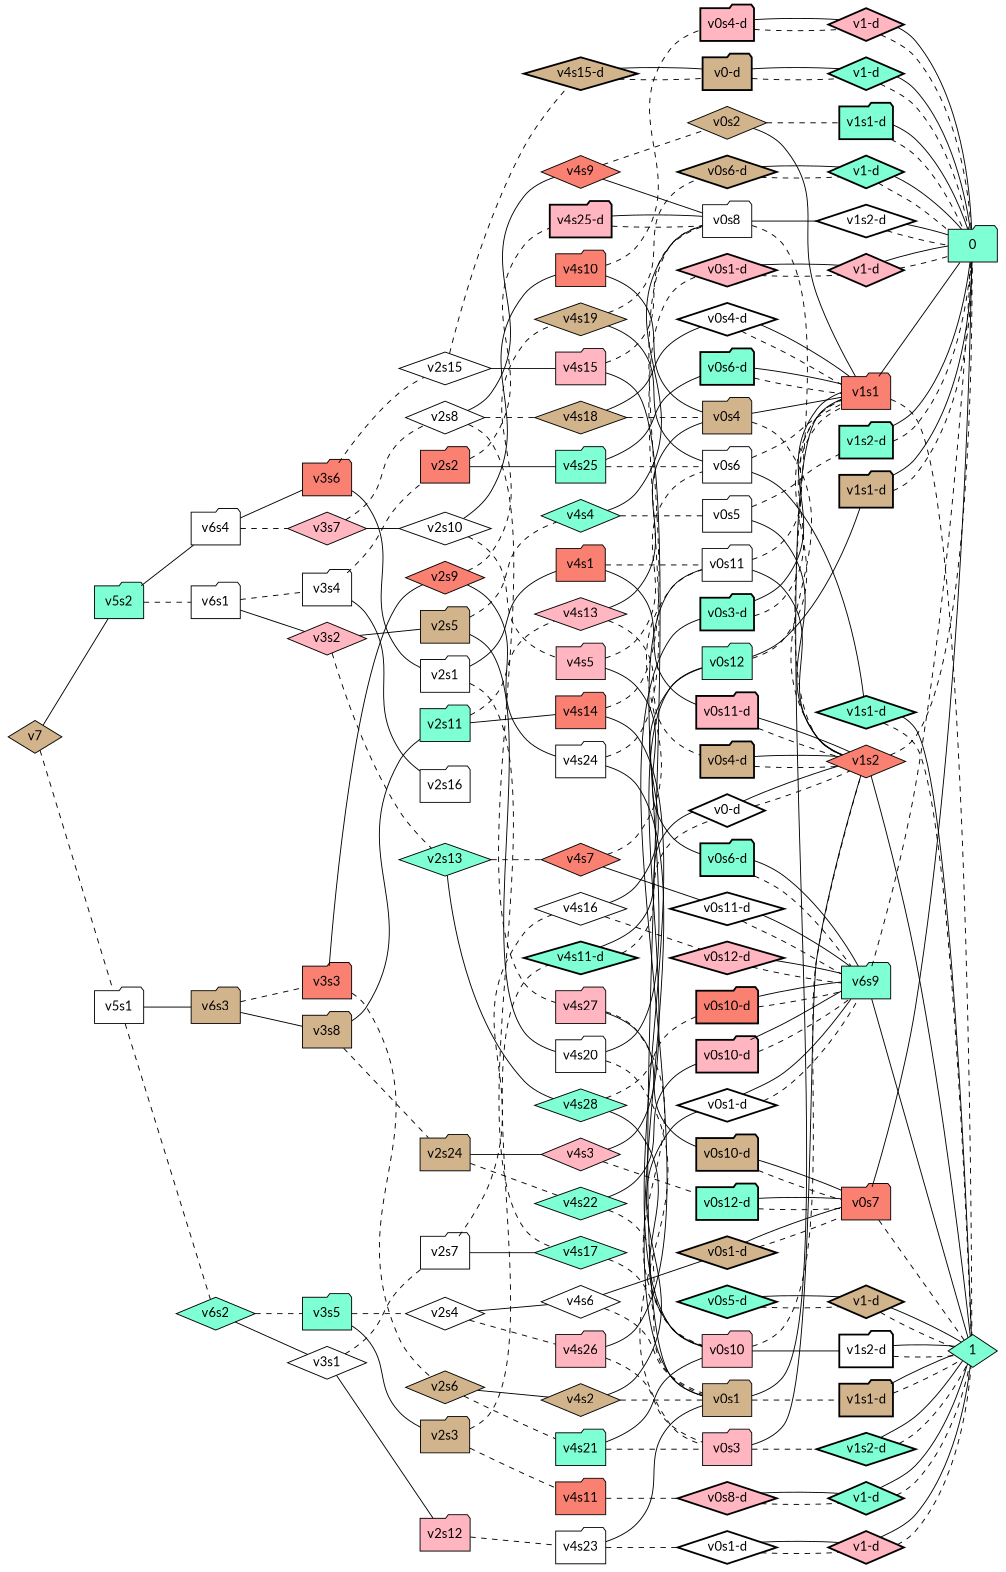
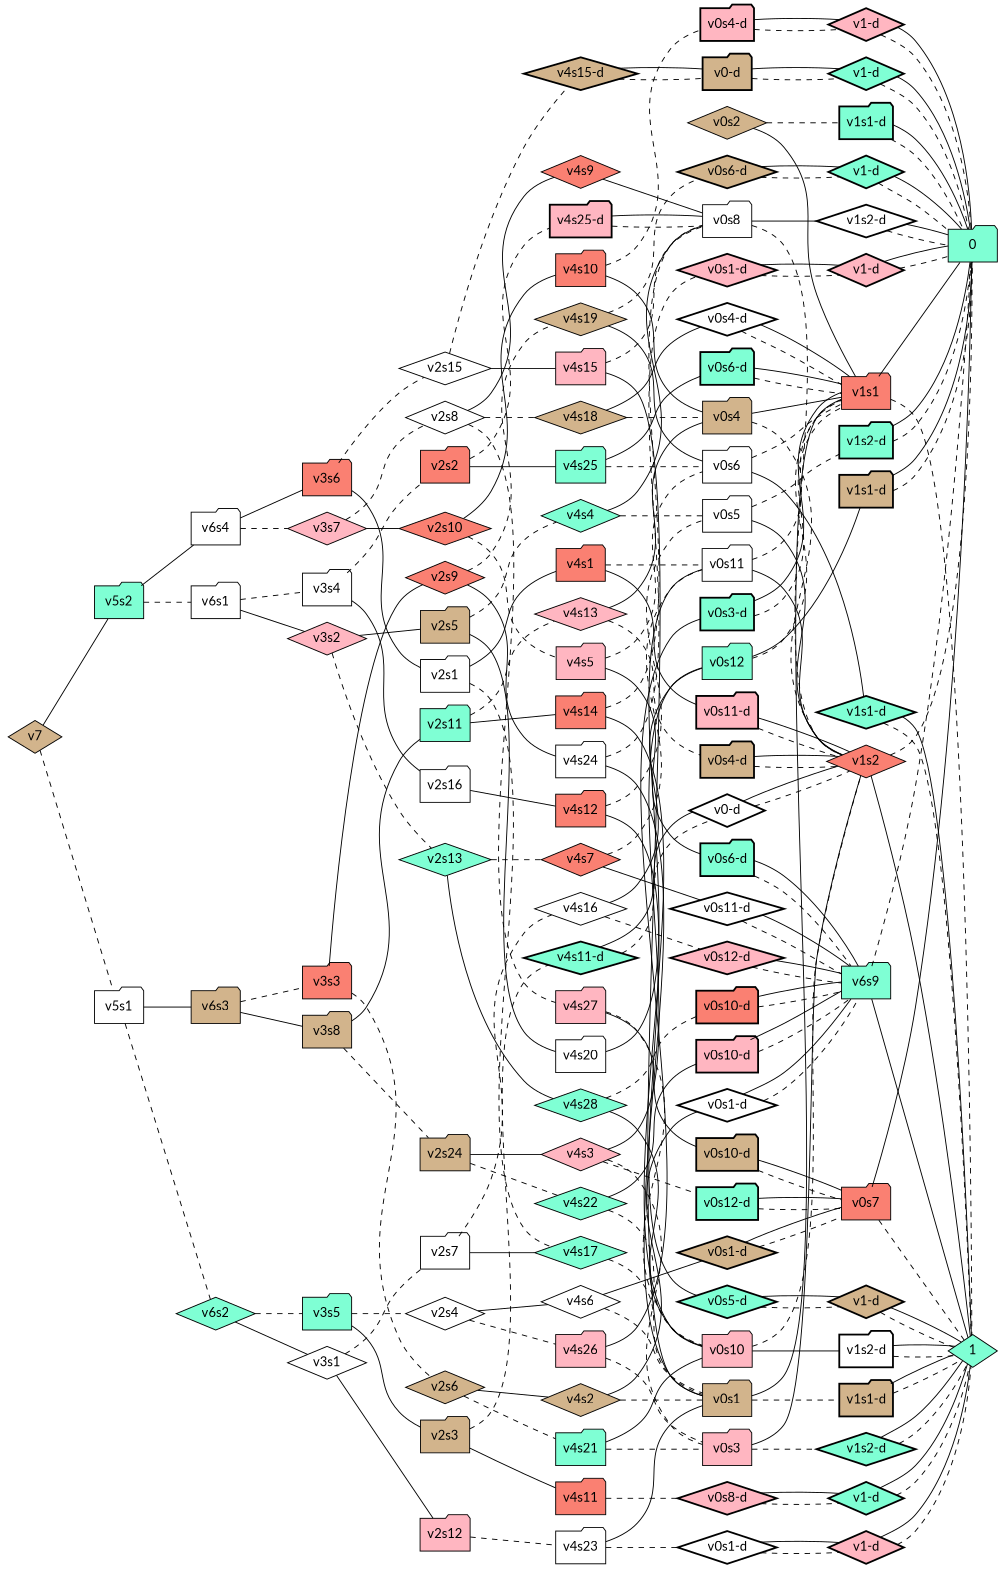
edge "v0s2" -- "v4s9": removed
node "v2s10": fillcolor white -> salmon
node "v4s12": added
edge "v4s20" -- "v0s3": now "v4s3" -- "v0s3"
edge "v2s3" -- "v4s11": style dashed -> solid
